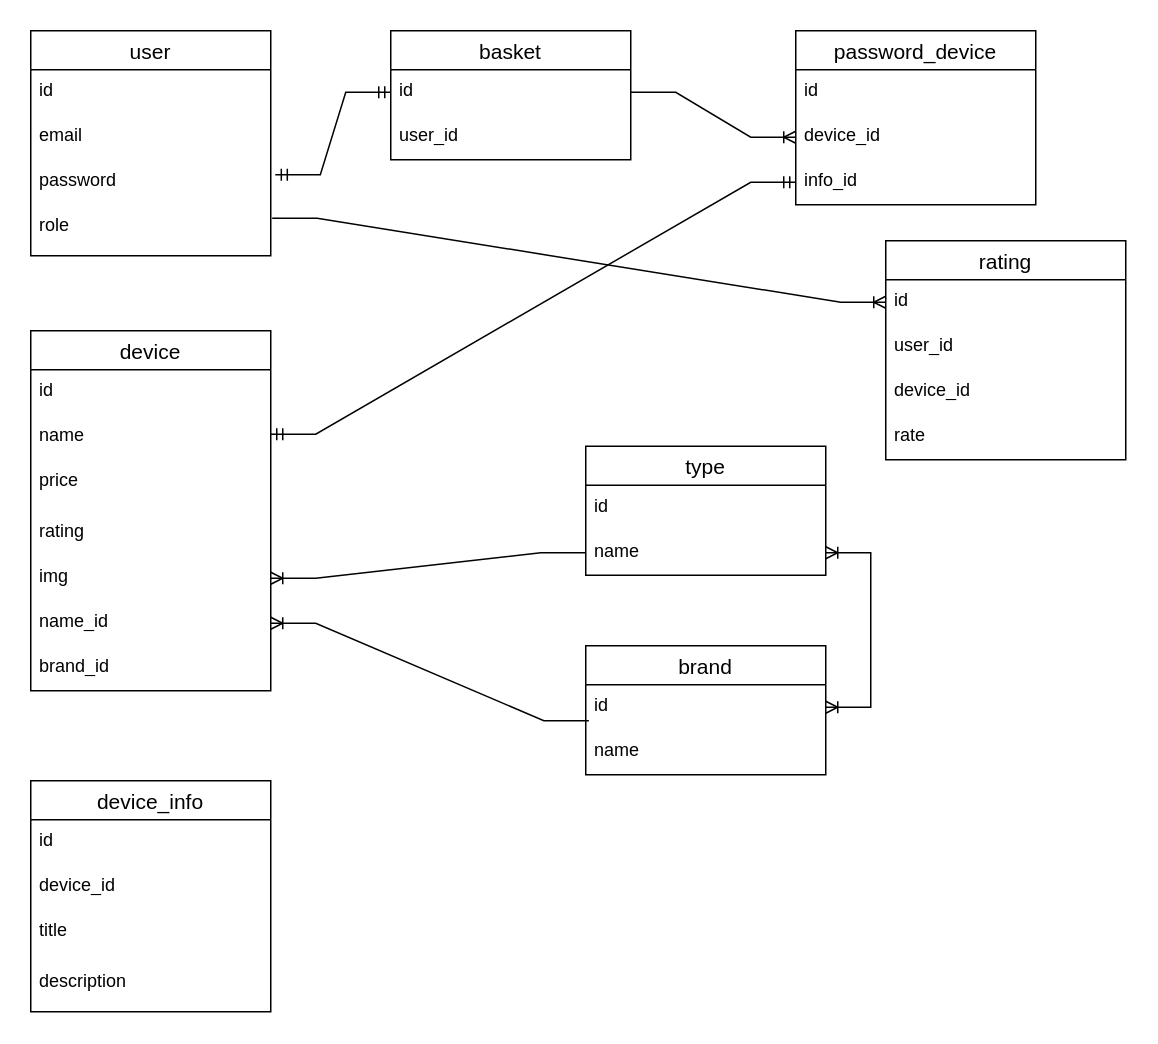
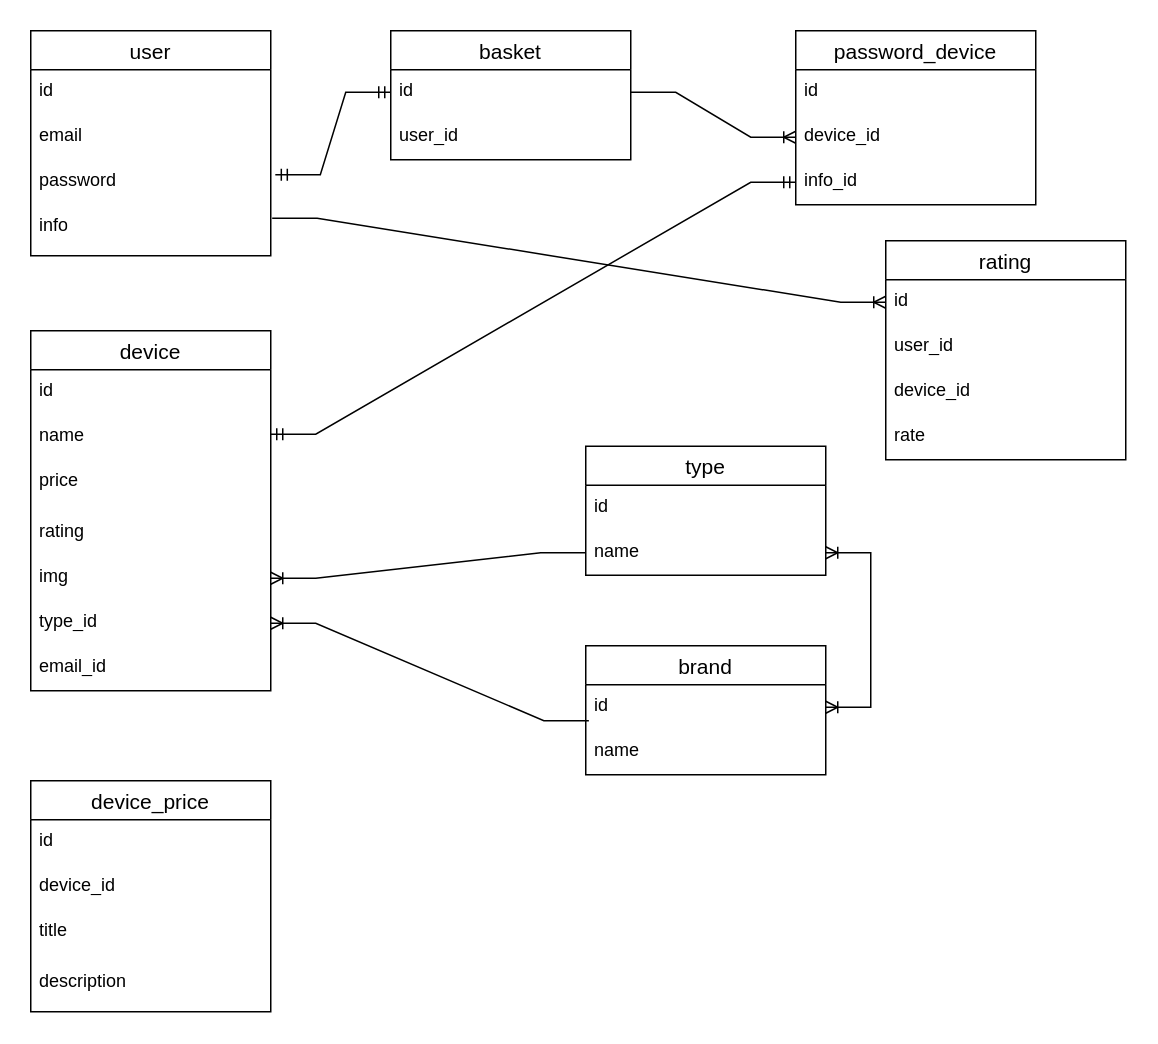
node "role": label "role" -> "info"
node "name_id": label "name_id" -> "type_id"
node "brand_id": label "brand_id" -> "email_id"
node "device_info": label "device_info" -> "device_price"
